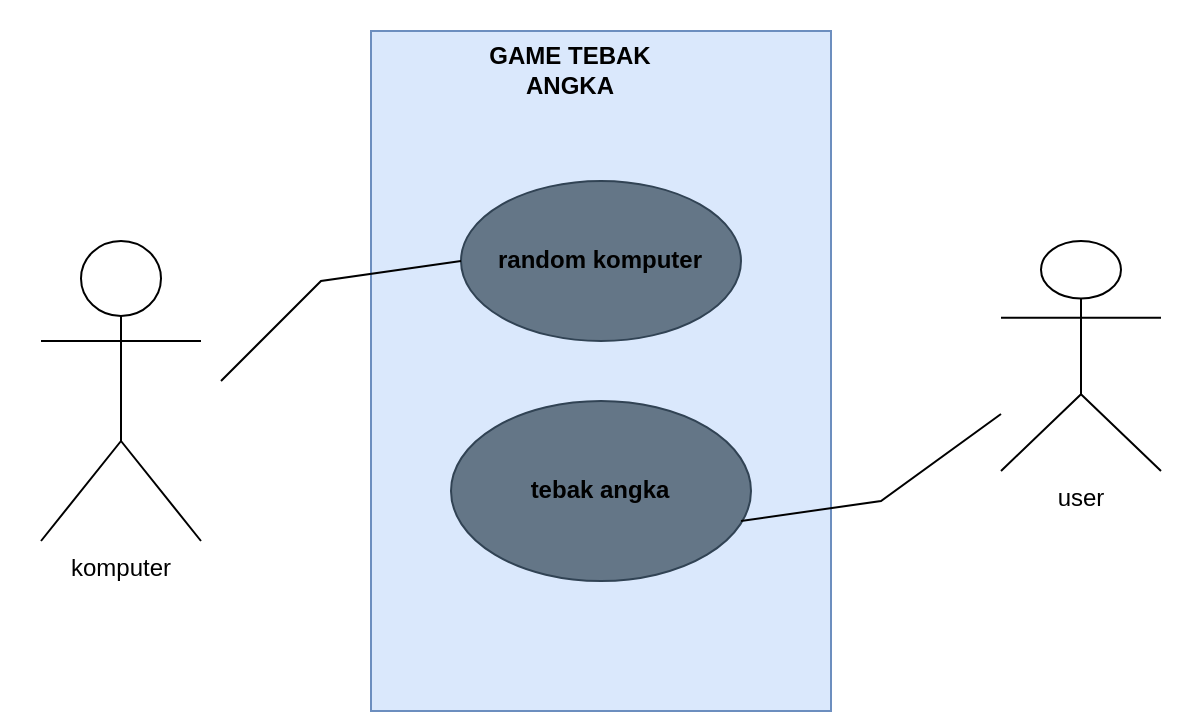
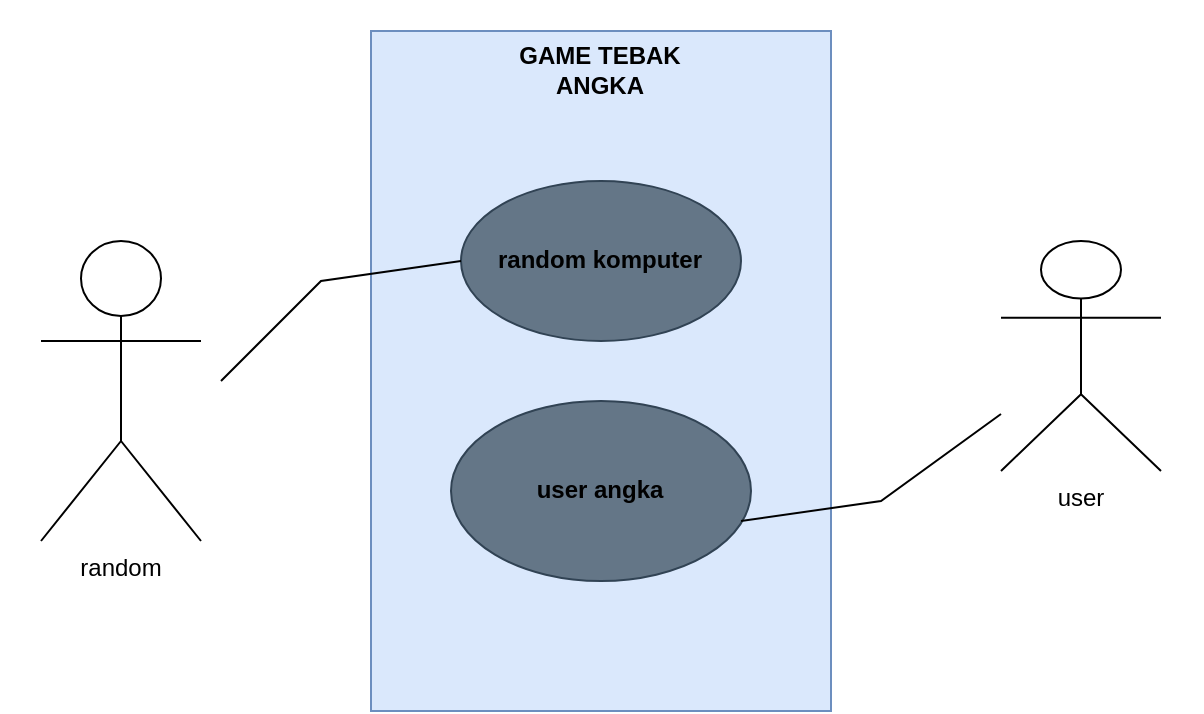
node "GAME TEBAK ANGKA": moved (571, 71) -> (601, 71)
node "tebak angka": label "tebak angka" -> "user angka"
node "komputer": label "komputer" -> "random"
